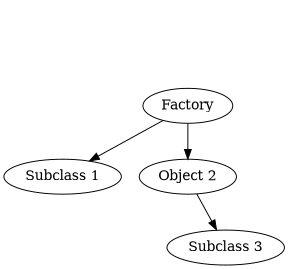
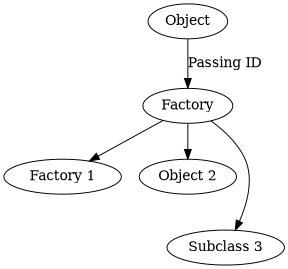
node "Object": added
node "Subclass 1": label "Subclass 1" -> "Factory 1"
edge "Object 2" -> "Subclass 3": now "Factory" -> "Subclass 3"
